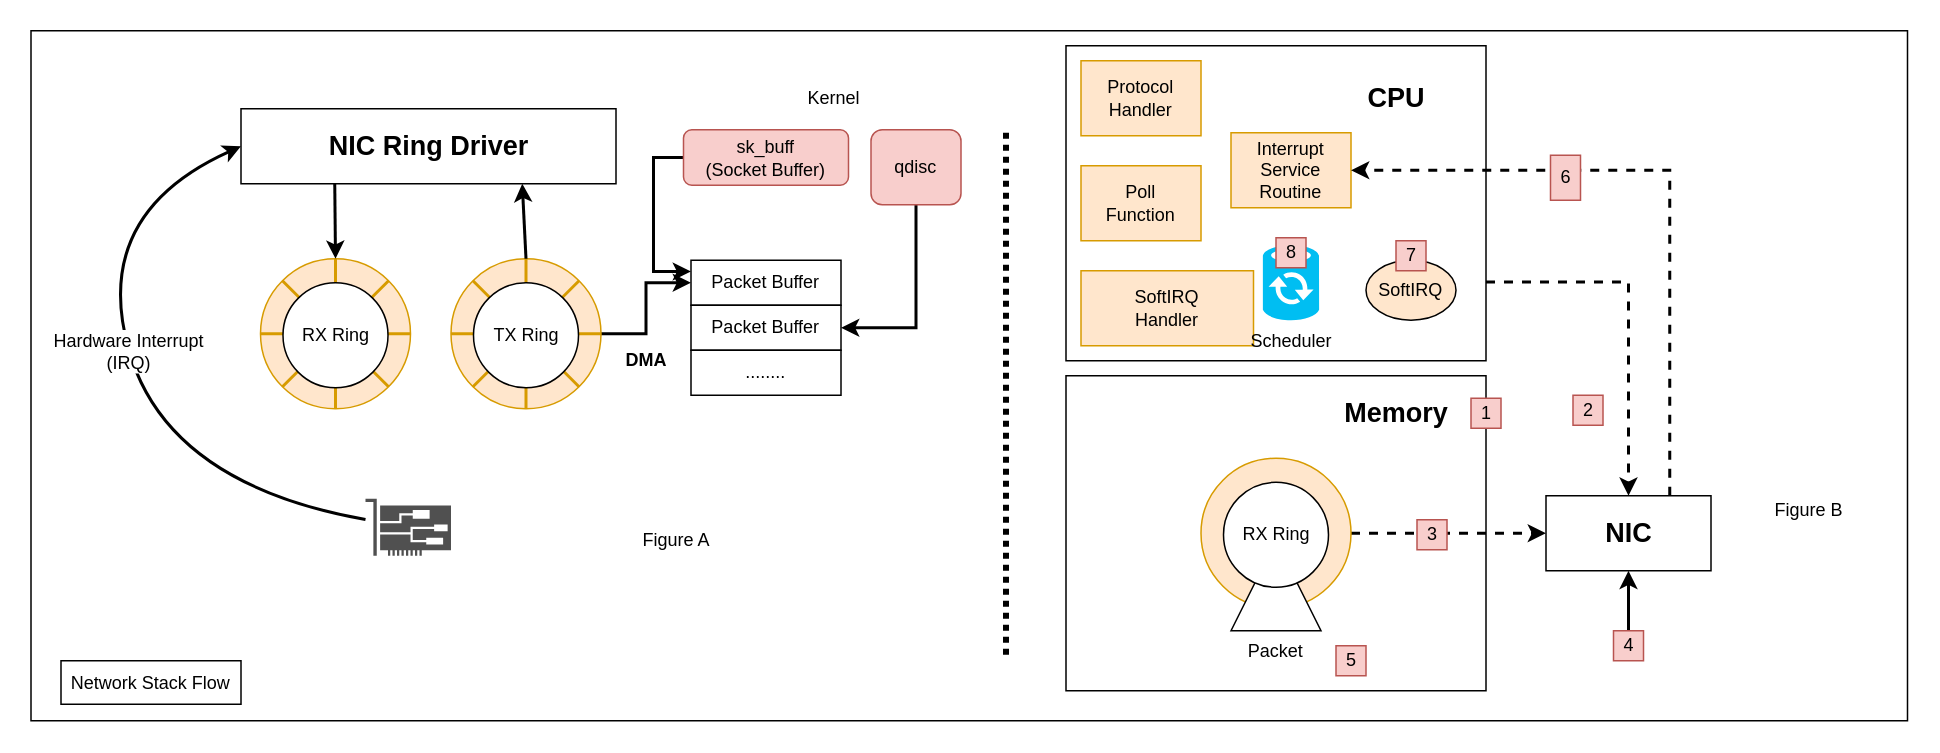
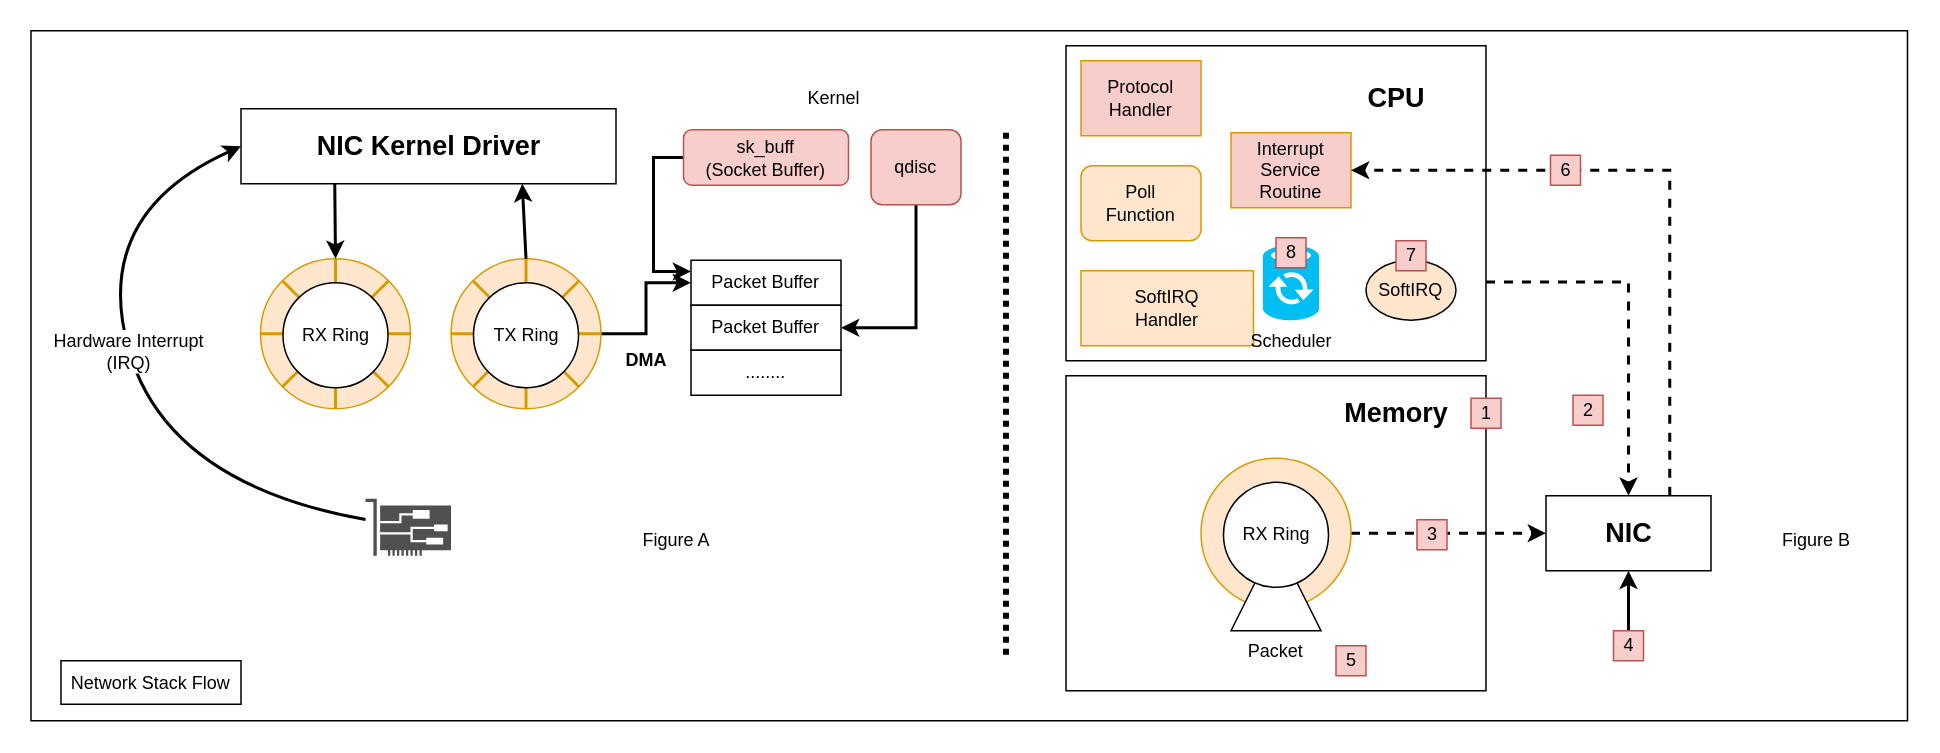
node "Protocol Handler": fillcolor #ffe6cc -> #f8cecc
node "NIC Ring Driver": label "NIC Ring Driver" -> "NIC Kernel Driver"
node "Interrupt Service Routine": fillcolor #ffe6cc -> #f8cecc
node "6": size 30x45 -> 30x30
node "Poll Function": shape rectangle -> rounded rectangle
node "Figure B": moved (1808, 511) -> (1816, 541)
